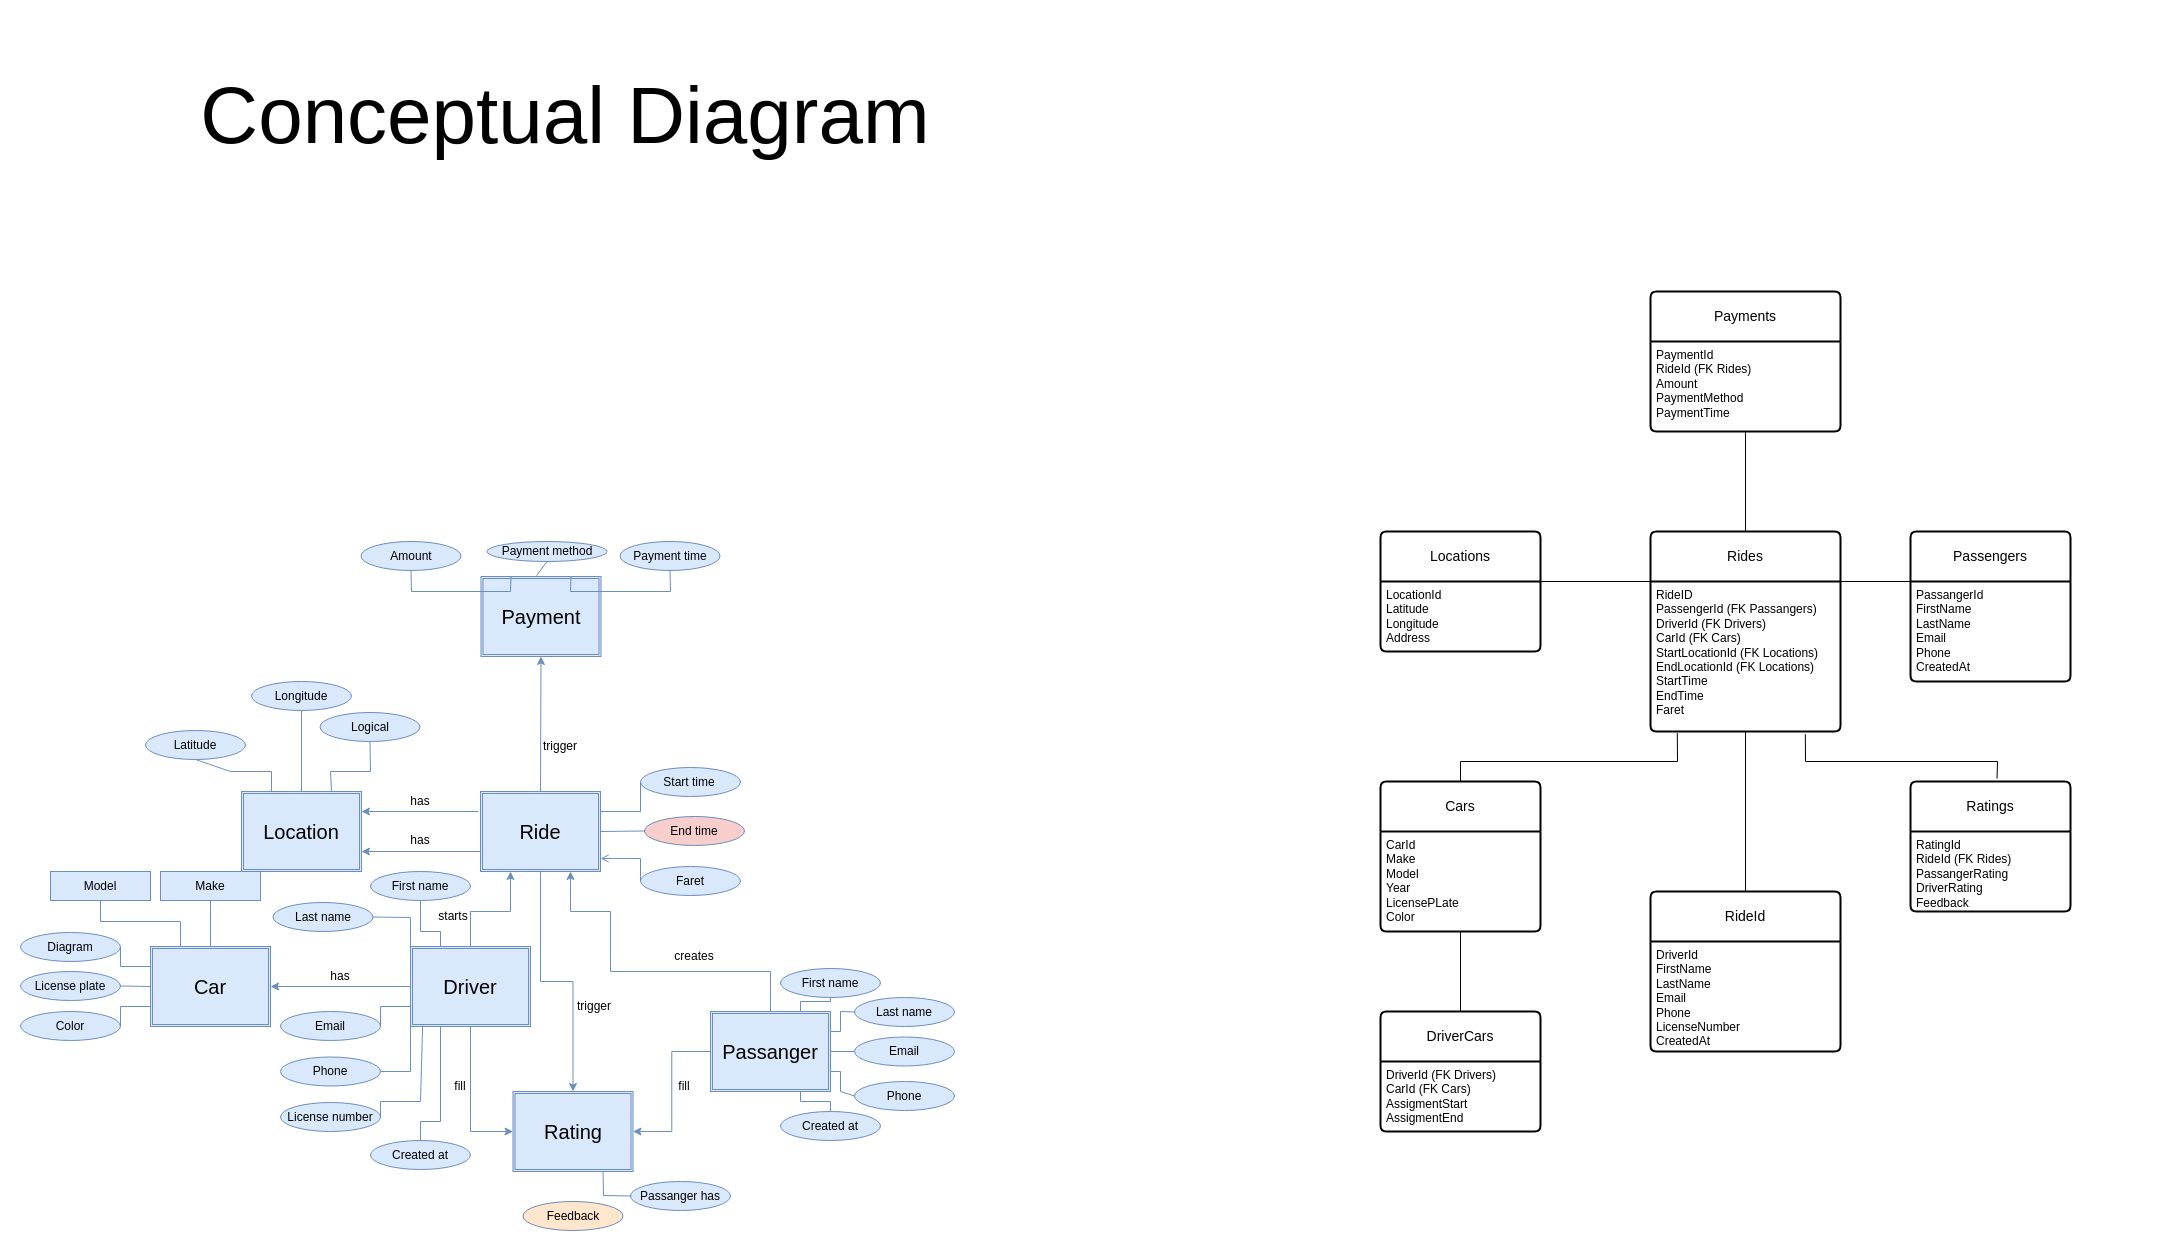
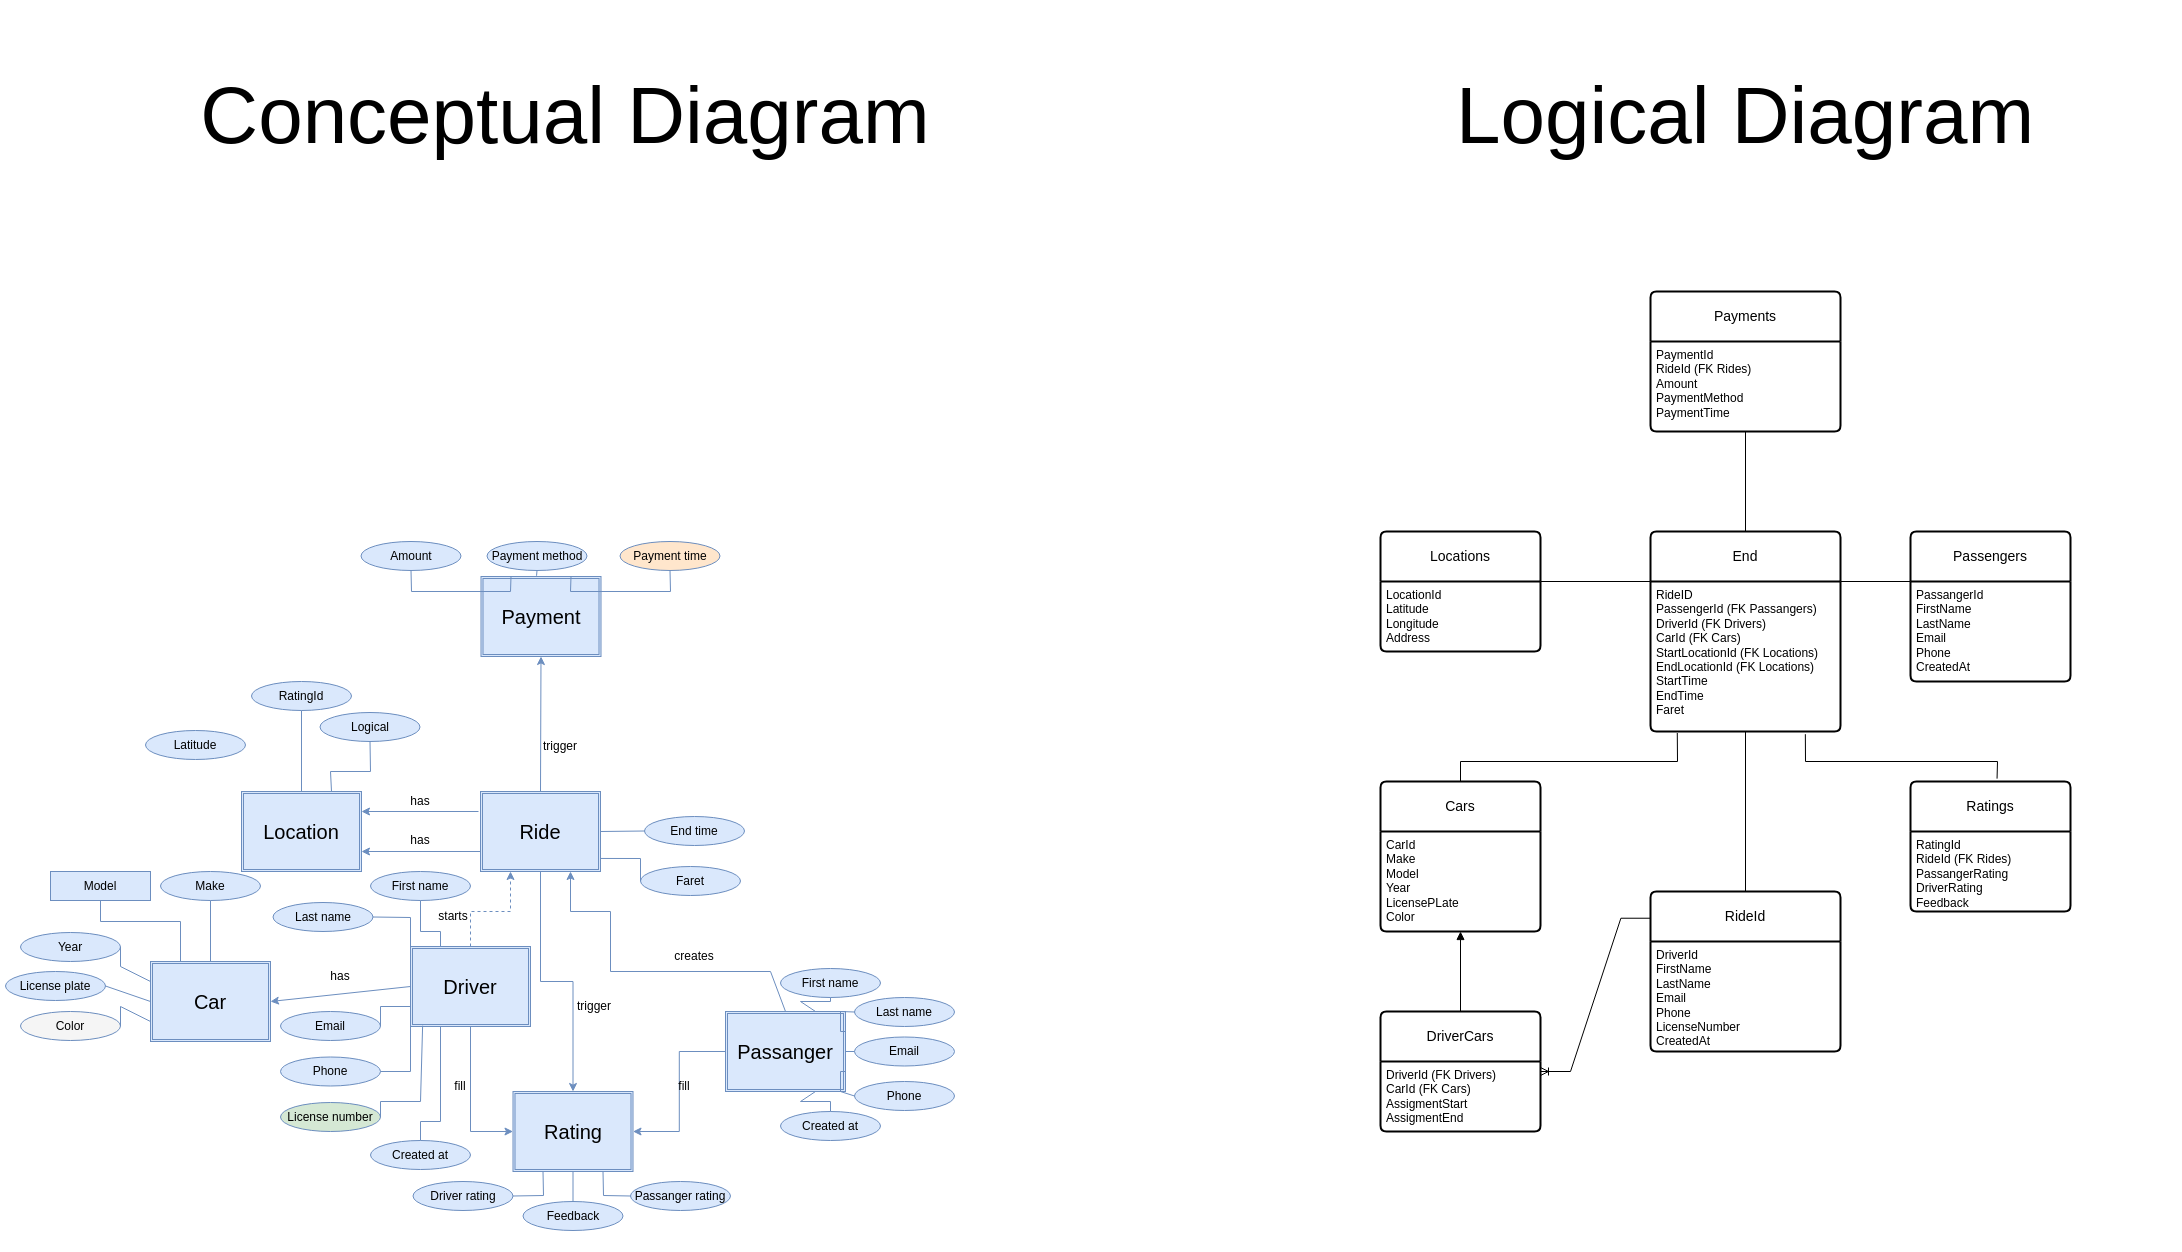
node "Logical Diagram": added
node "Payment method": size 120x20 -> 100x29
node "Payment time": fillcolor #dae8fc -> #ffe6cc
node "Rides": label "Rides" -> "End"
node "Longitude": label "Longitude" -> "RatingId"
edge "Latitude" -- "Location": removed
node "Start time": removed
edge "Start time" -- "Ride": removed
node "End time": fillcolor #f8cecc -> #dae8fc
edge "Faret" -> "Ride": arrowhead open -> none
node "Make": shape rectangle -> ellipse
edge "Driver" -> "Ride": style solid -> dashed
edge "CarId Make Model Year LicensePLate Color" -- "DriverCars": arrowhead none -> block
node "Diagram": label "Diagram" -> "Year"
node "License plate": moved (71, 986) -> (56, 986)
node "Car": moved (211, 987) -> (211, 1002)
edge "RideId" -> "DriverCars": added
node "Color": fillcolor #dae8fc -> #f5f5f5
node "Passanger": moved (771, 1052) -> (786, 1052)
node "License number": fillcolor #dae8fc -> #d5e8d4
edge "Rating" -- "Feedback": added
node "Driver rating": added
edge "Rating" -- "Driver rating": added
node "Passanger has": label "Passanger has" -> "Passanger rating"
node "Feedback": fillcolor #ffe6cc -> #dae8fc
